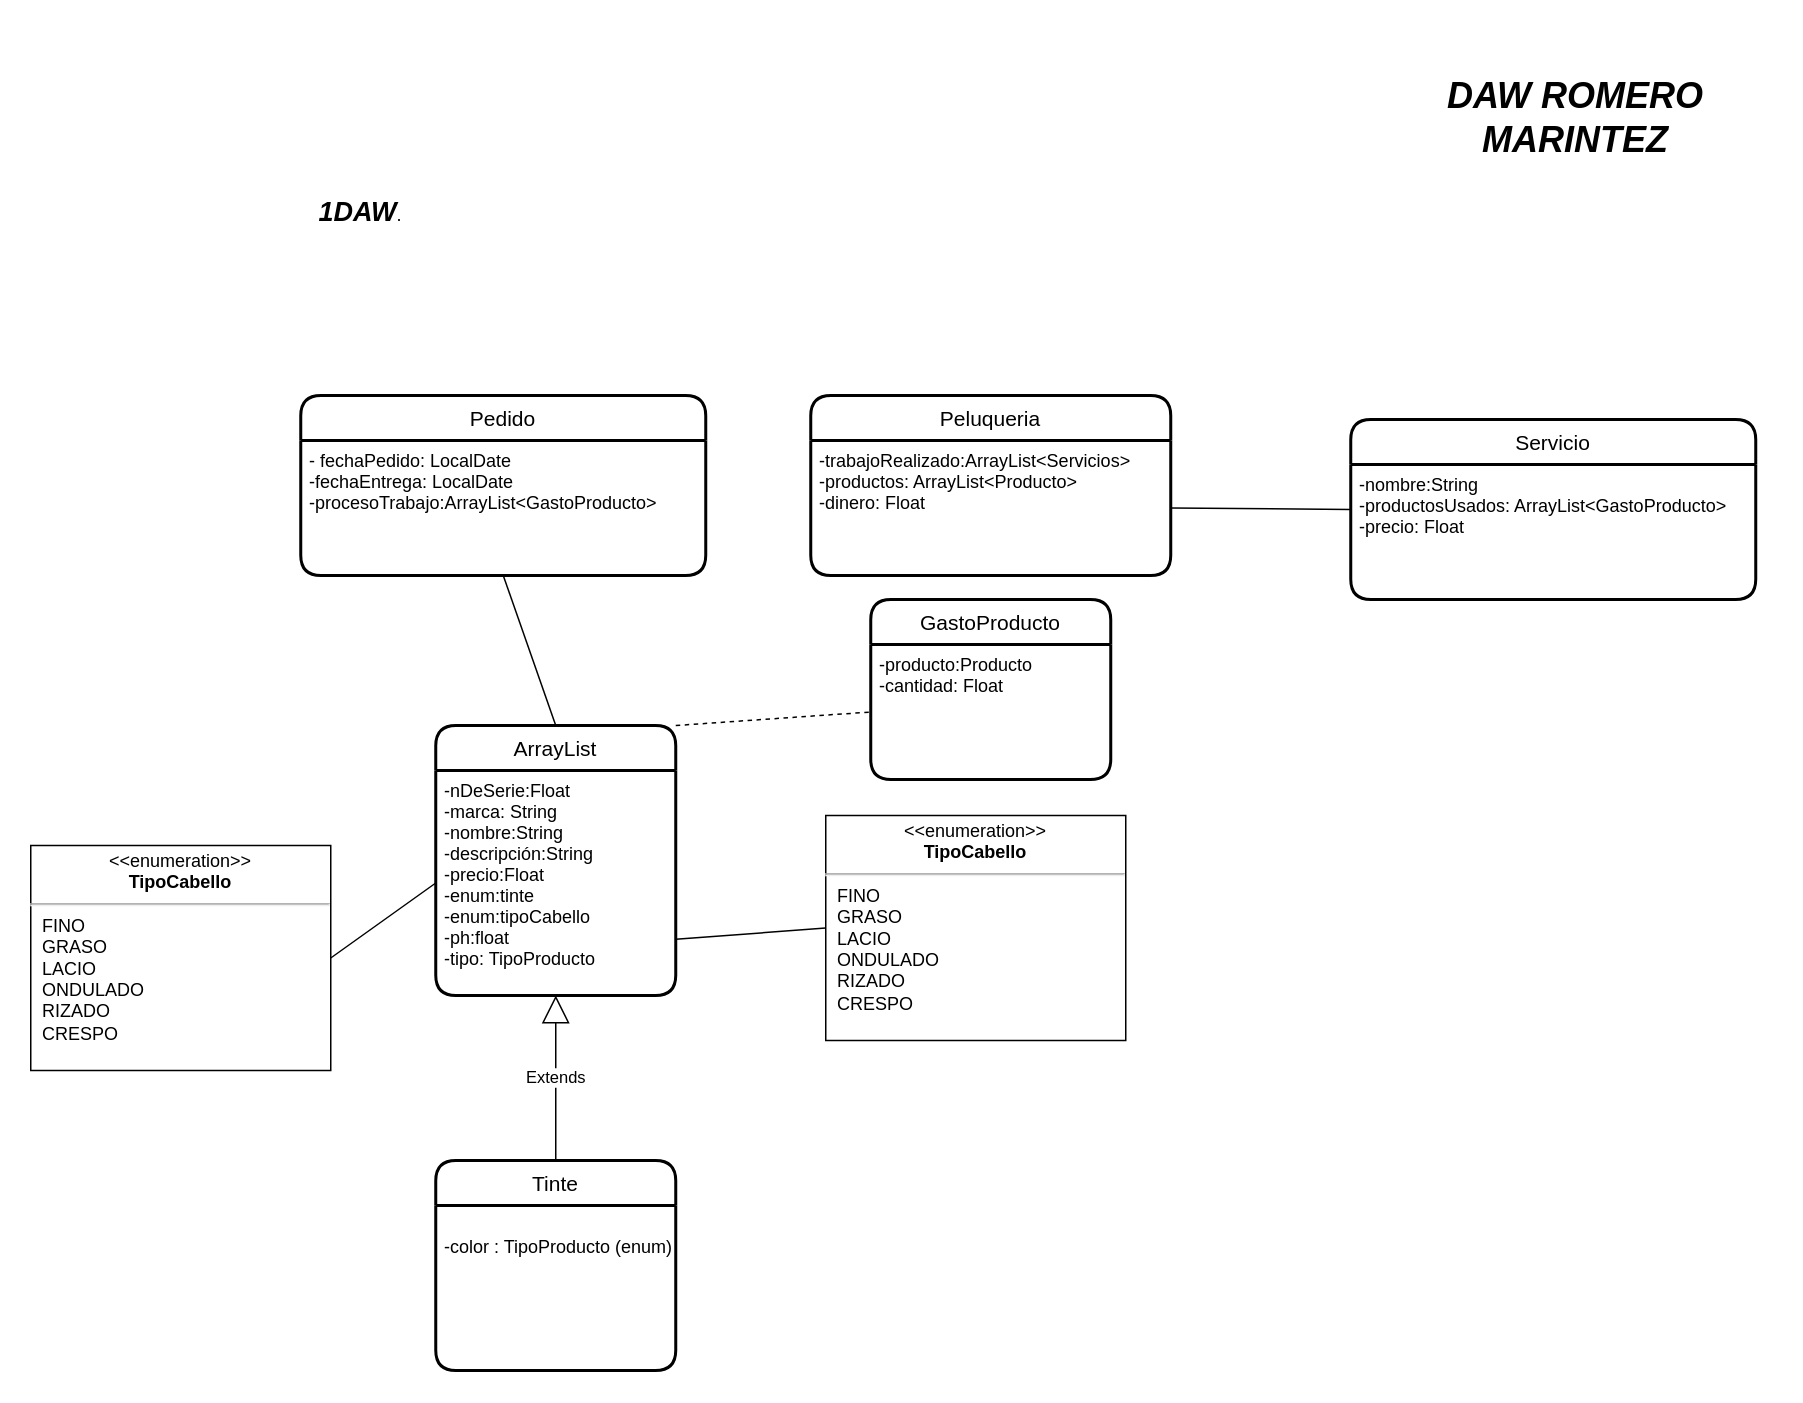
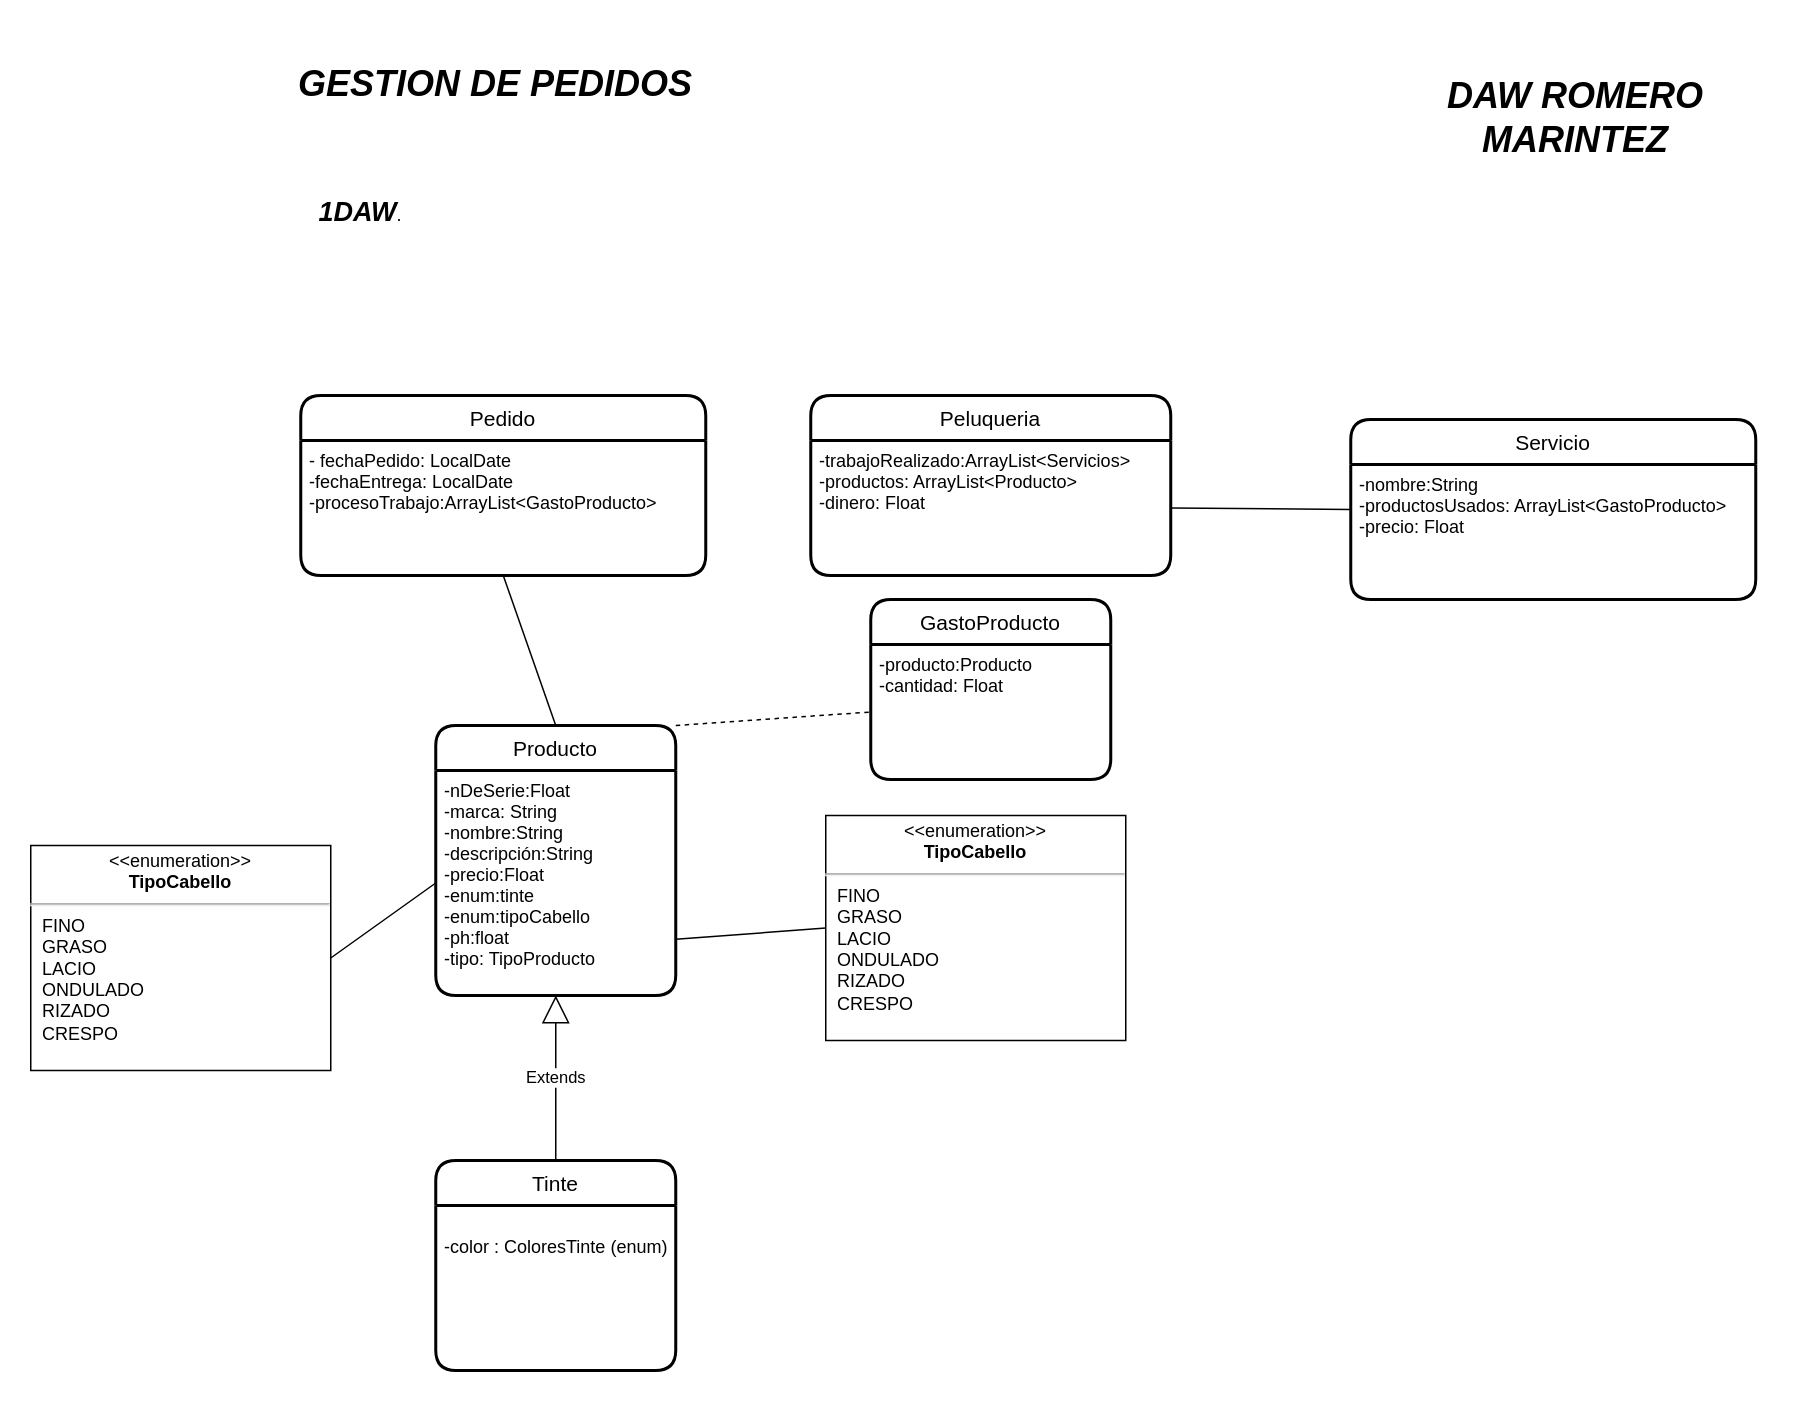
node "GESTION DE PEDIDOS": added
node "ArrayList": label "ArrayList" -> "Producto"
node "-color : TipoProducto (enum)": label "-color : TipoProducto (enum)" -> "-color : ColoresTinte (enum)"
